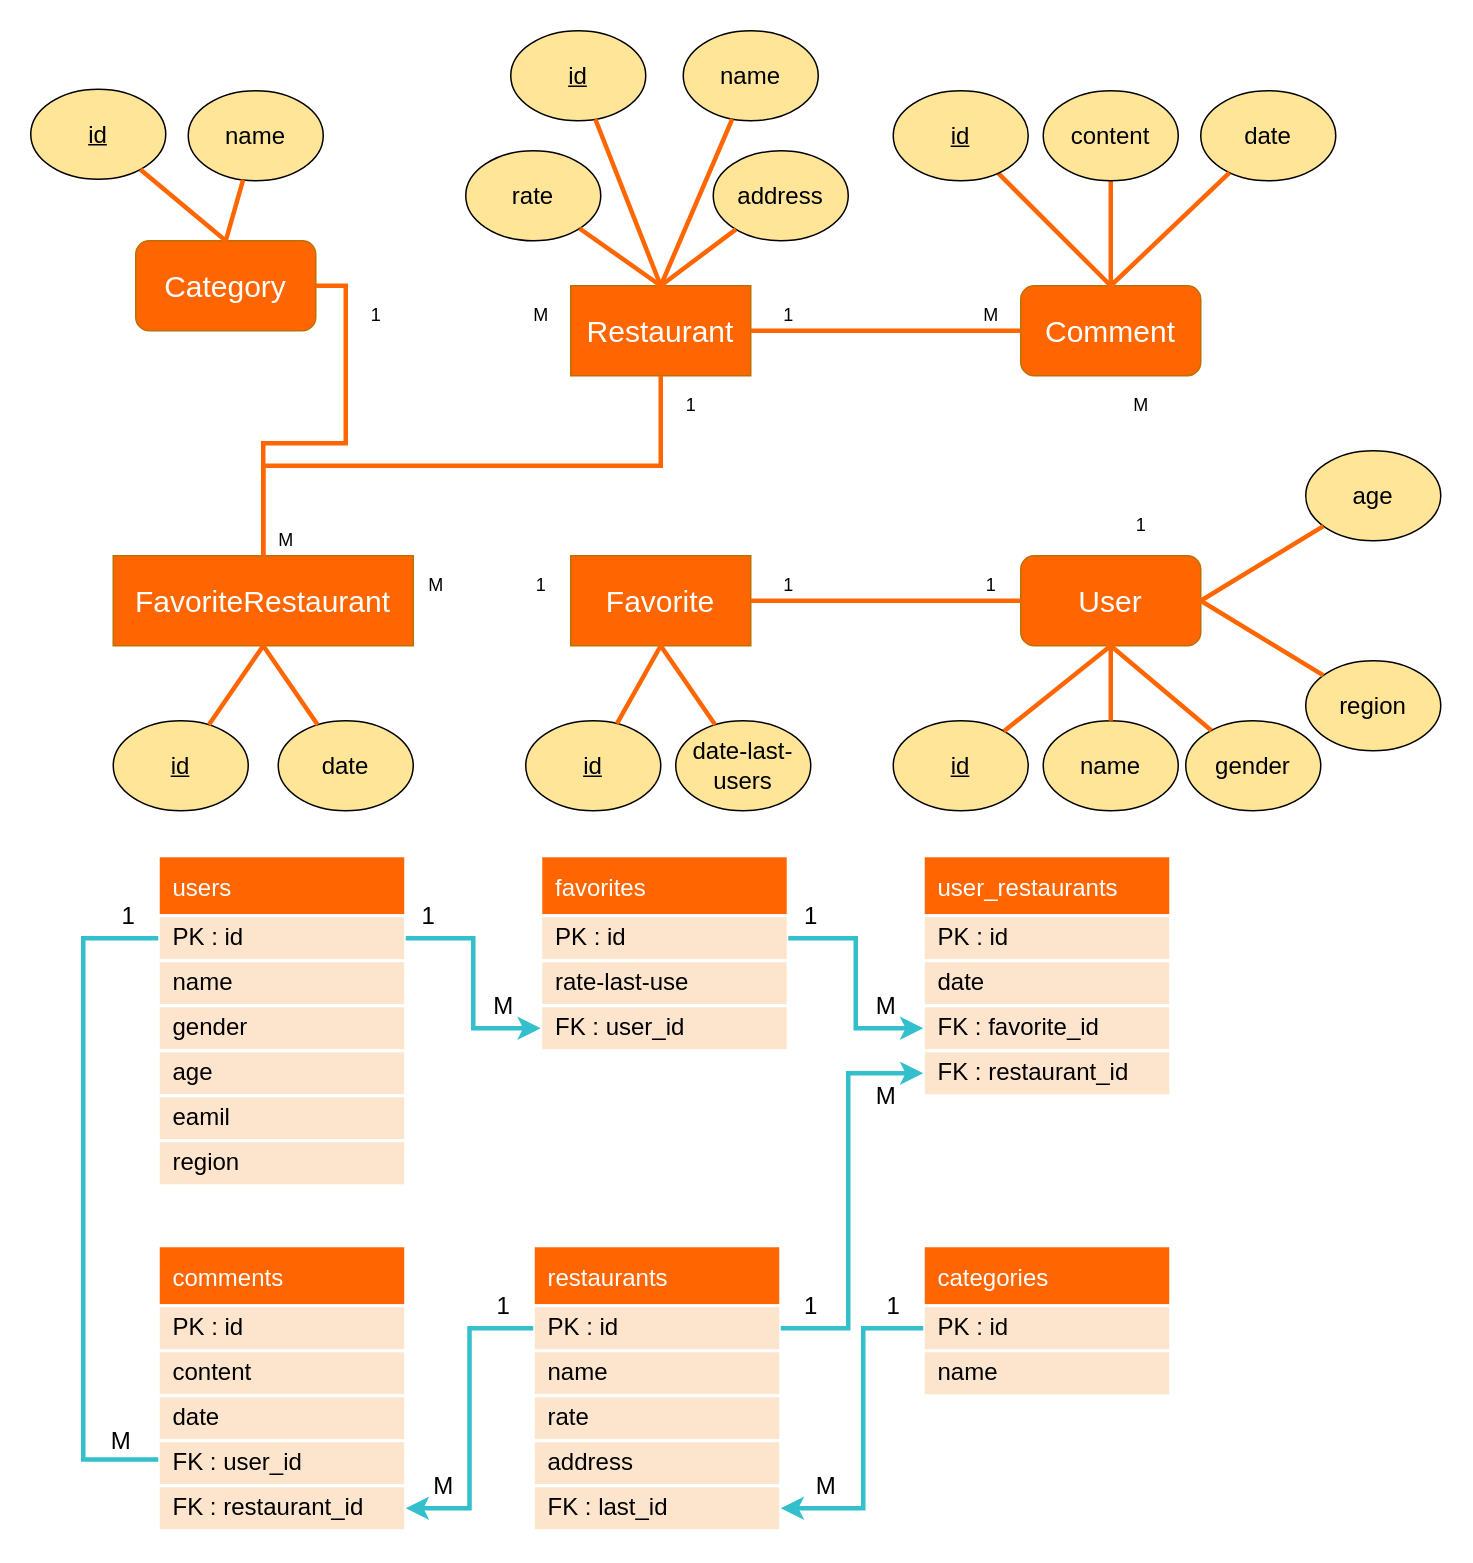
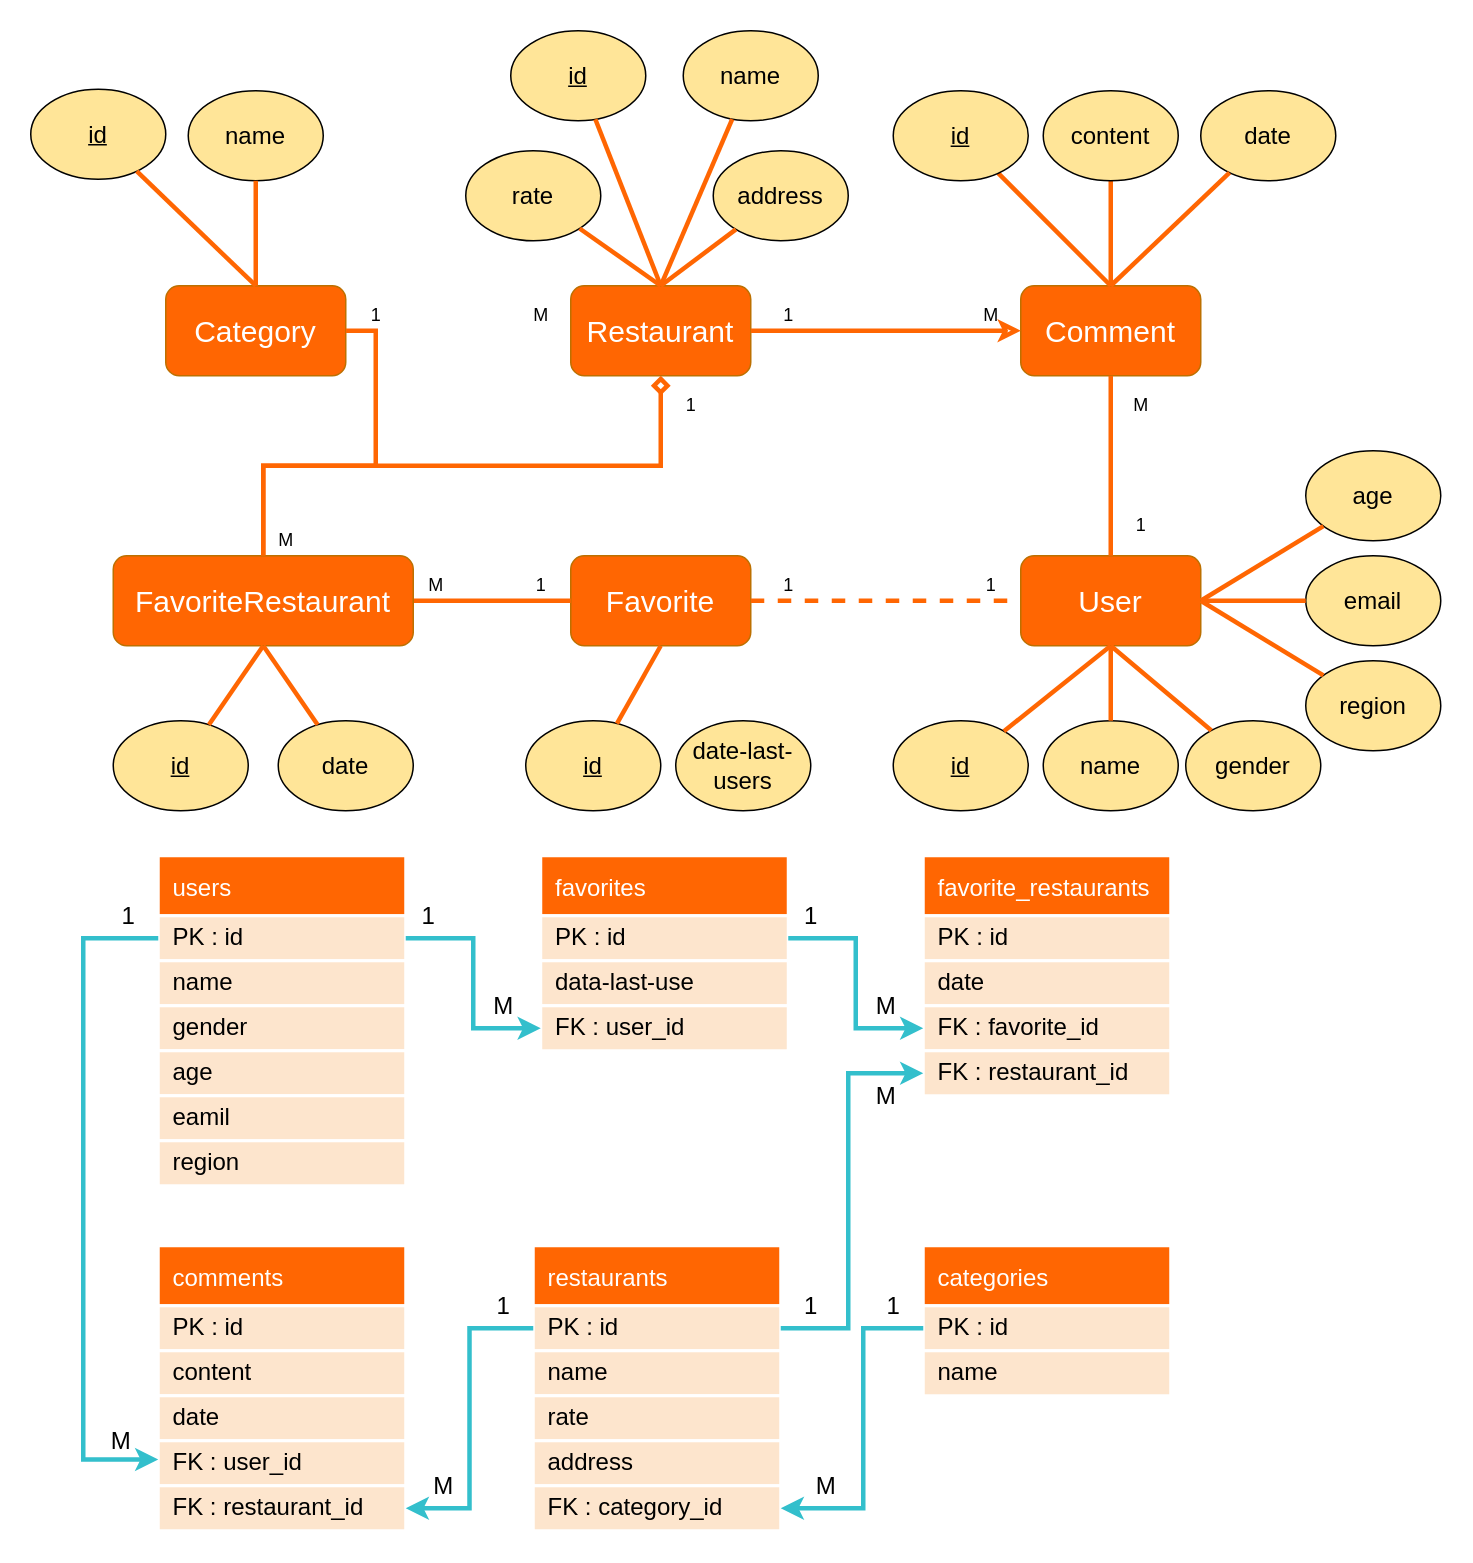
node "Category": moved (226, 286) -> (256, 331)
node "Restaurant": shape rectangle -> rounded rectangle
edge "Restaurant" -- "Comment": arrowhead none -> classic
edge "Restaurant" -- "FavoriteRestaurant": arrowhead none -> diamond
edge "Comment" -- "User": added
node "FavoriteRestaurant": shape rectangle -> rounded rectangle
edge "FavoriteRestaurant" -- "Favorite": added
node "Favorite": shape rectangle -> rounded rectangle
edge "Favorite" -- "User": style solid -> dashed
edge "User" -- "email": added
node "email": added
edge "Favorite" -- "date-last-users": removed
node "user_restaurants": label "user_restaurants" -> "favorite_restaurants"
node "rate-last-use": label "rate-last-use" -> "data-last-use"
edge "users" -- "comments": arrowhead none -> classic
node "FK : last_id": label "FK : last_id" -> "FK : category_id"
